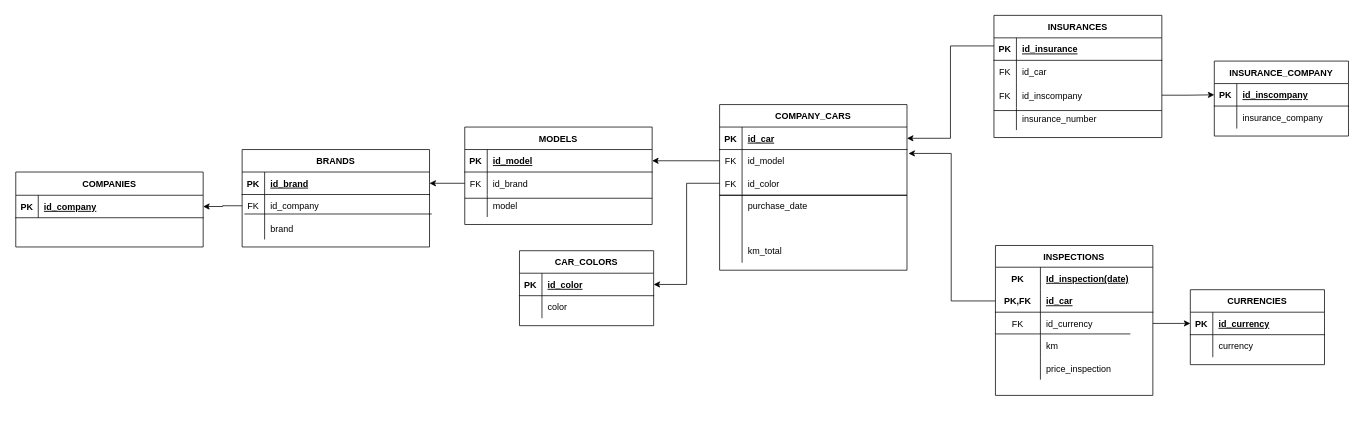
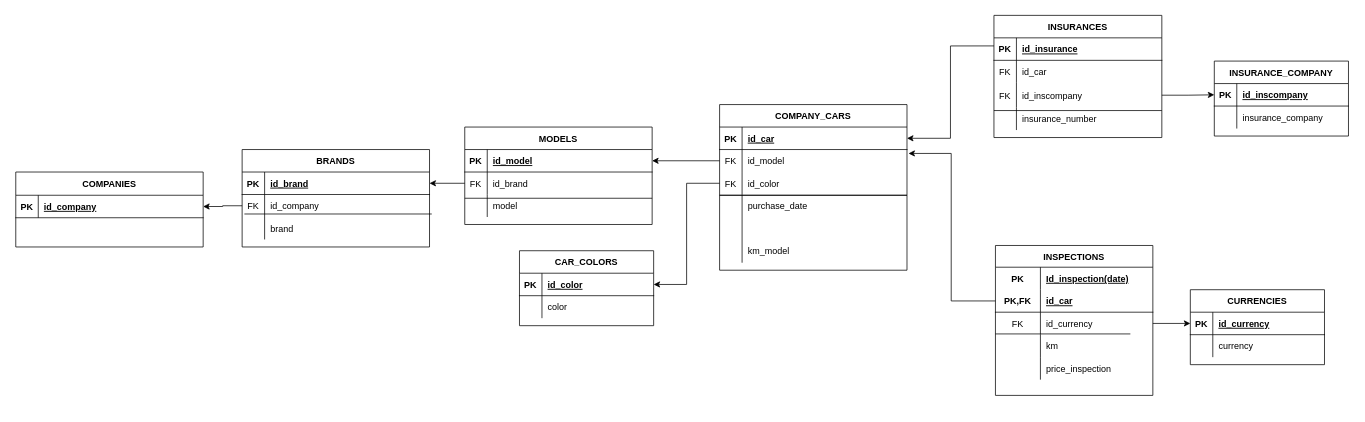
node "km_total": label "km_total" -> "km_model"
